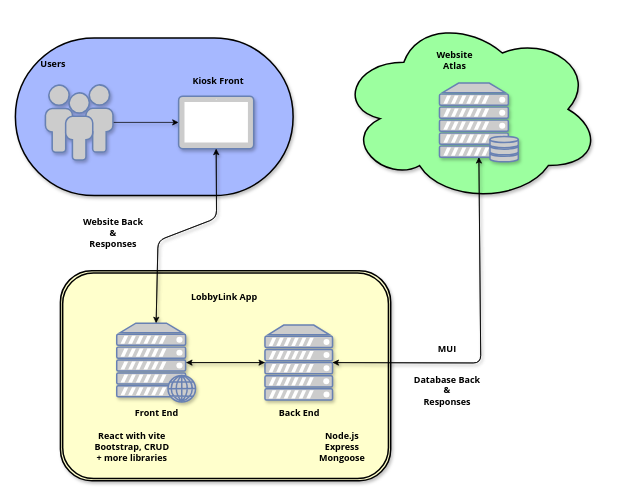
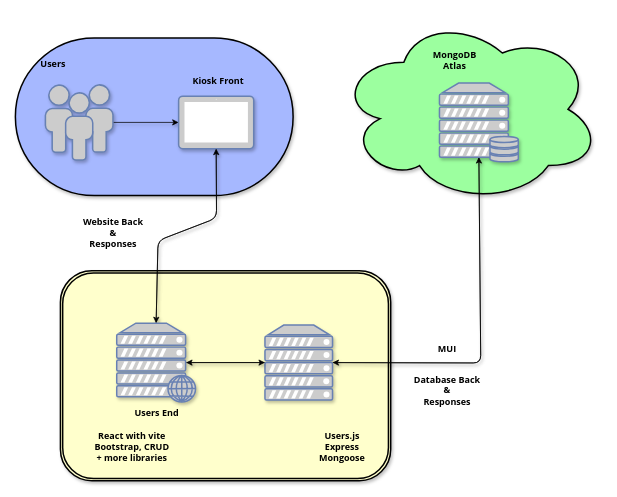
node "Website Atlas": label "Website Atlas" -> "MongoDB Atlas"
node "LobbyLink App": removed
node "Front End": label "Front End" -> "Users End"
node "Back End": removed
node "Node.js Express Mongoose": label "Node.js Express Mongoose" -> "Users.js Express Mongoose"
